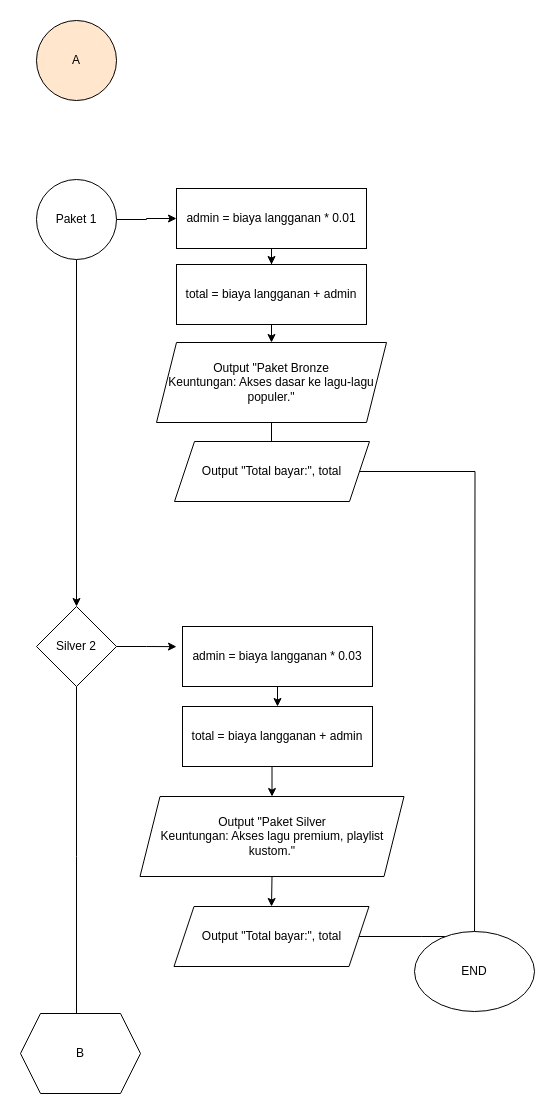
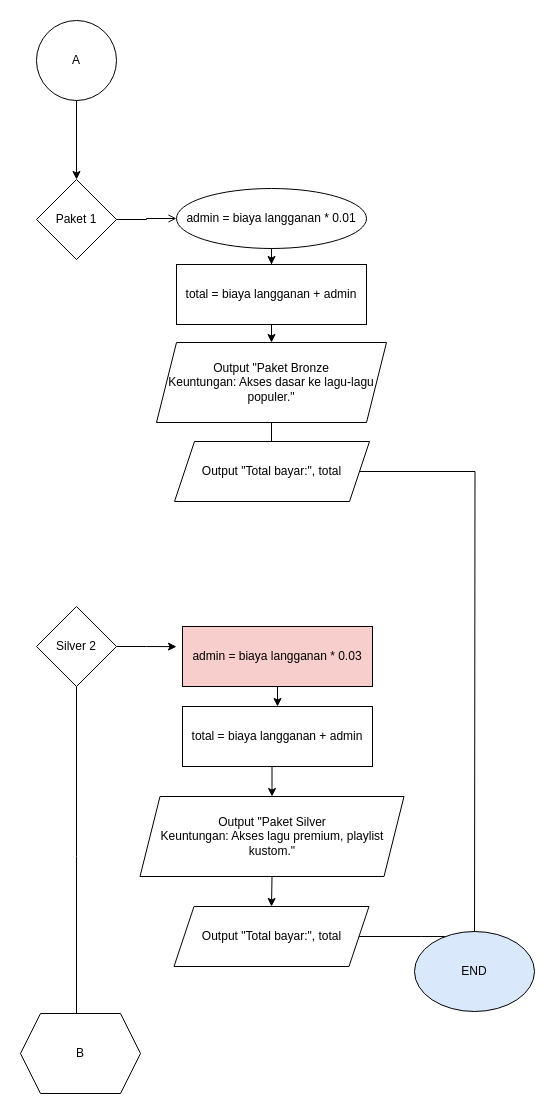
node "A": fillcolor #ffe6cc -> #ffffff
edge "A" -> "Paket 1": added
edge "Paket 1" -> "admin = biaya langganan * 0.01": arrowhead classic -> open
node "admin = biaya langganan * 0.01": shape rectangle -> ellipse
node "Paket 1": shape ellipse -> diamond
edge "Paket 1" -> "Silver 2": removed
node "admin = biaya langganan * 0.03": fillcolor #ffffff -> #f8cecc
node "END": fillcolor #ffffff -> #dae8fc
